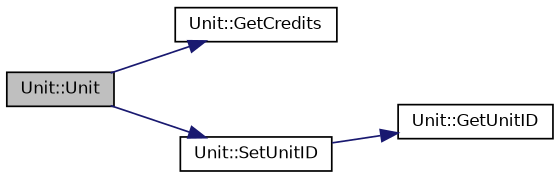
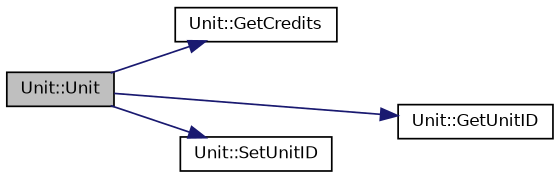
edge "Unit::SetUnitID" -> "Unit::GetUnitID": now "Unit::Unit" -> "Unit::GetUnitID"
